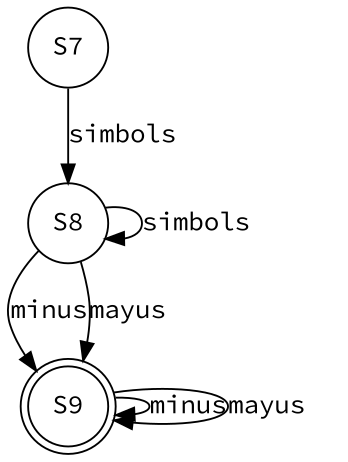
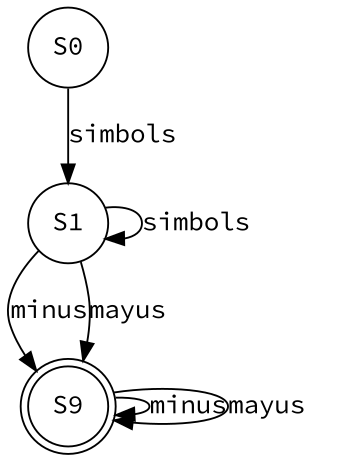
node "S7": label "S7" -> "S0"
node "S8": label "S8" -> "S1"
